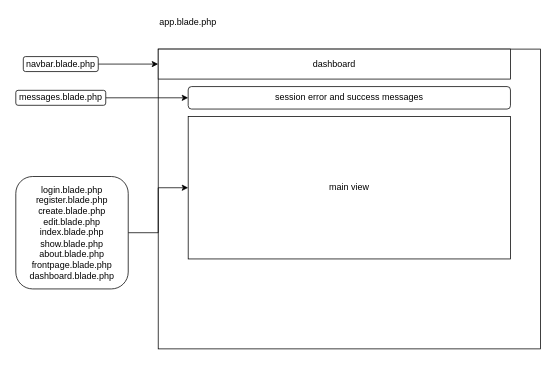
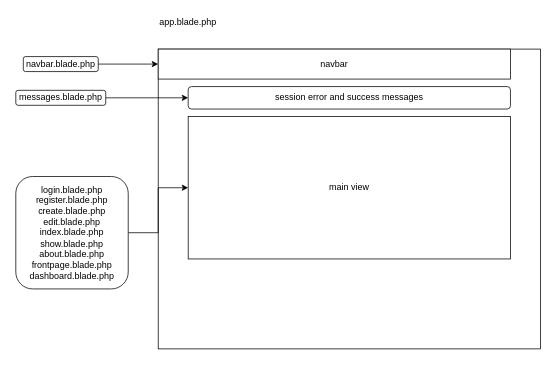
node "dashboard": label "dashboard" -> "navbar"
